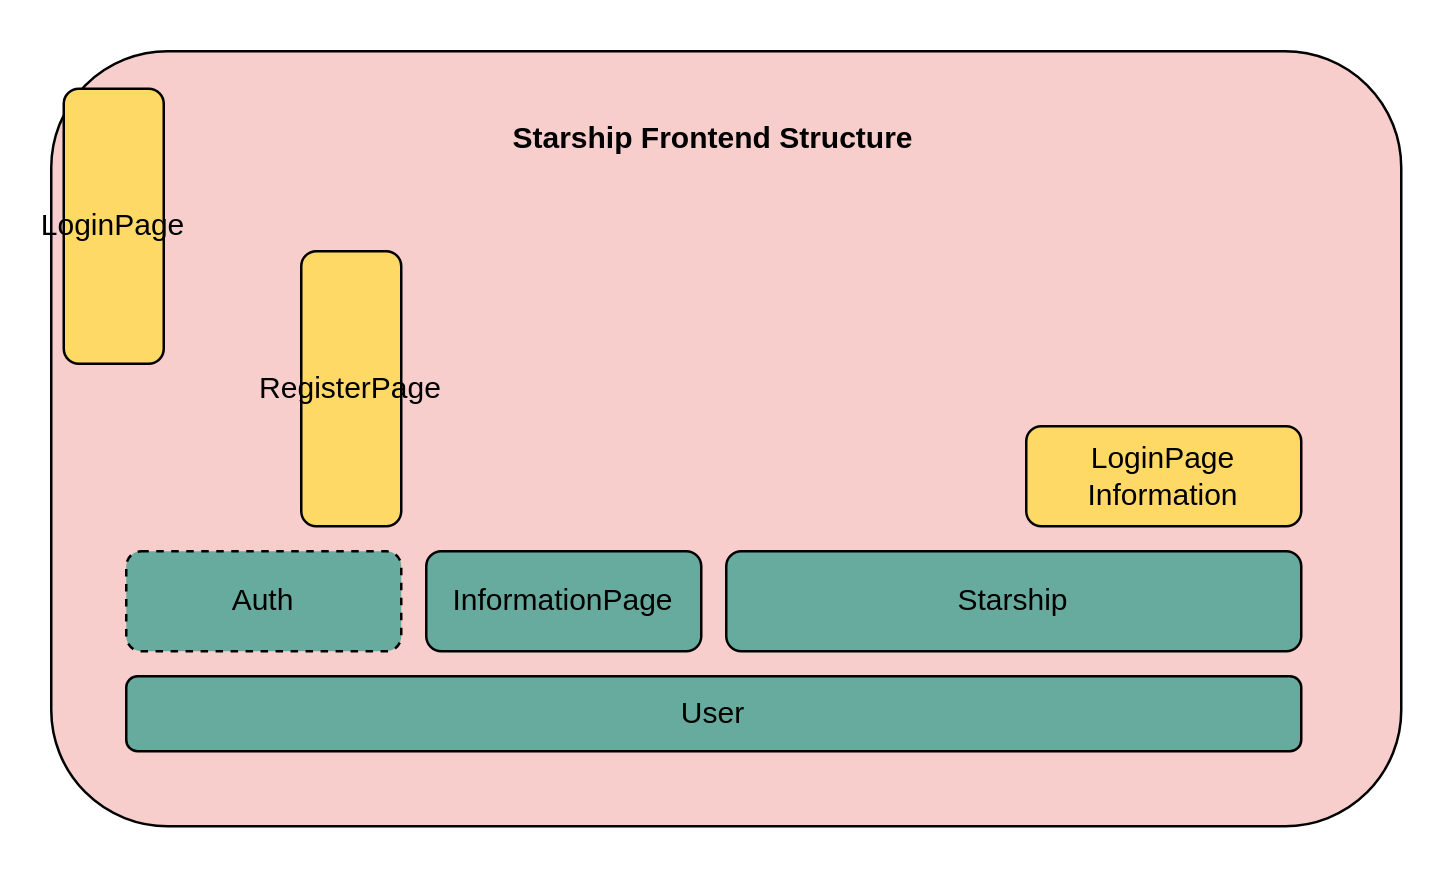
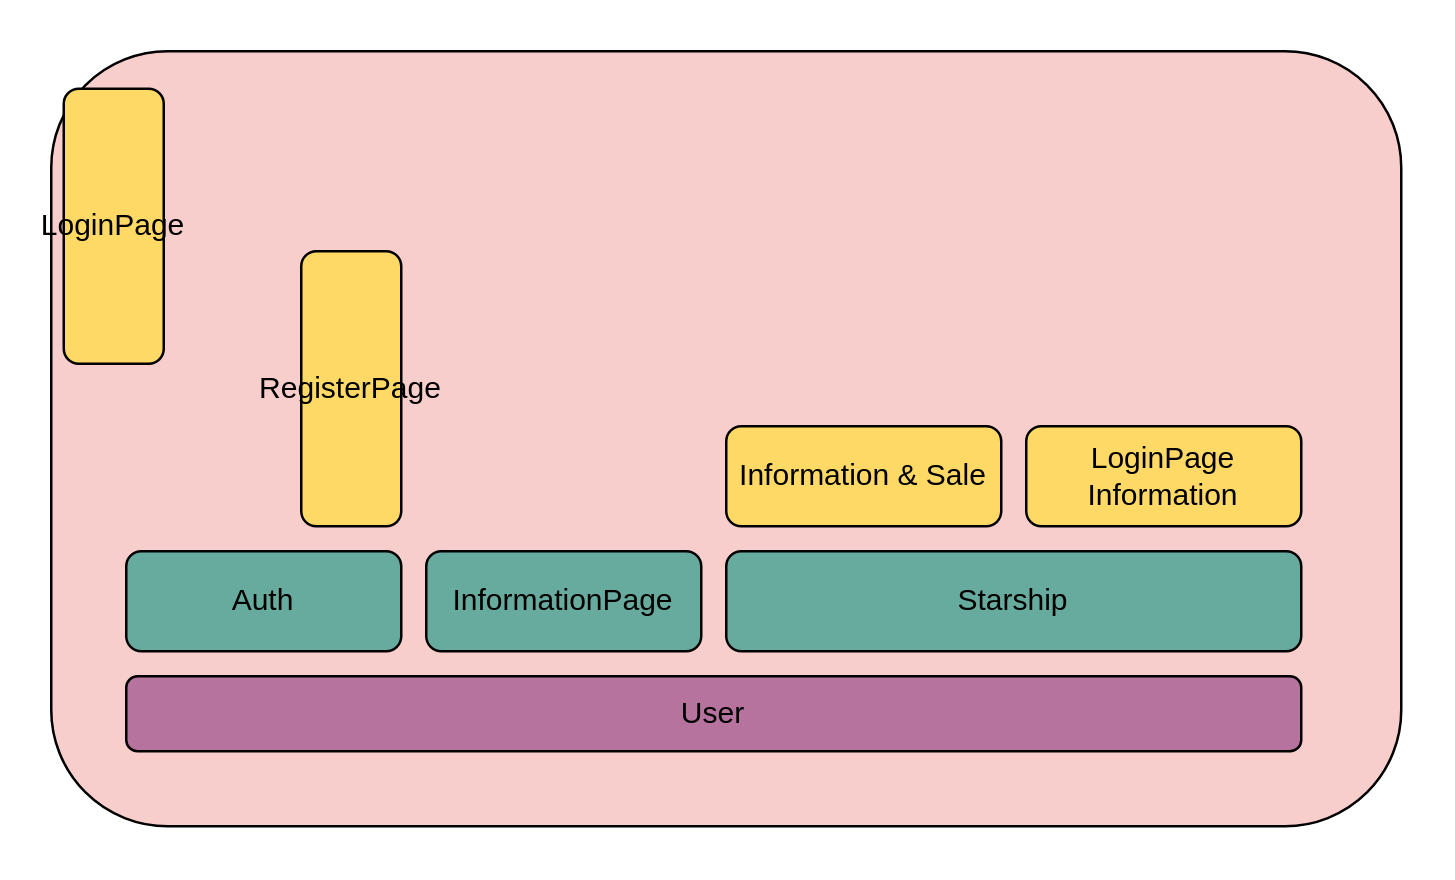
node "Starship Frontend Structure": removed
node "Information & Sale": added
node "Auth": style dashed -> solid
node "User": fillcolor #67ab9f -> #b5739d
